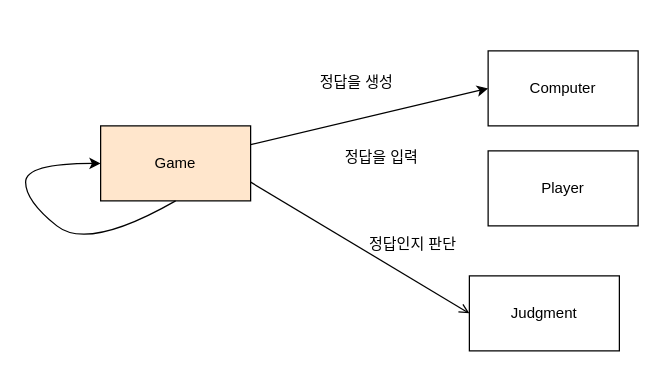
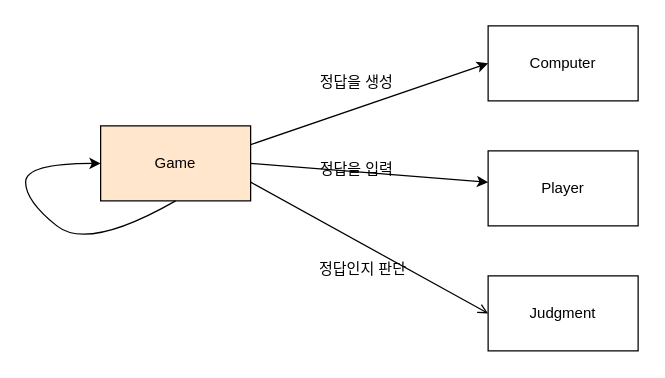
node "Computer": moved (563, 88) -> (563, 63)
node "정답을 입력": moved (382, 157) -> (357, 169)
edge "Game" -> "Player": added
node "정답인지 판단": moved (413, 244) -> (363, 269)
node "Judgment": moved (544, 313) -> (563, 313)
